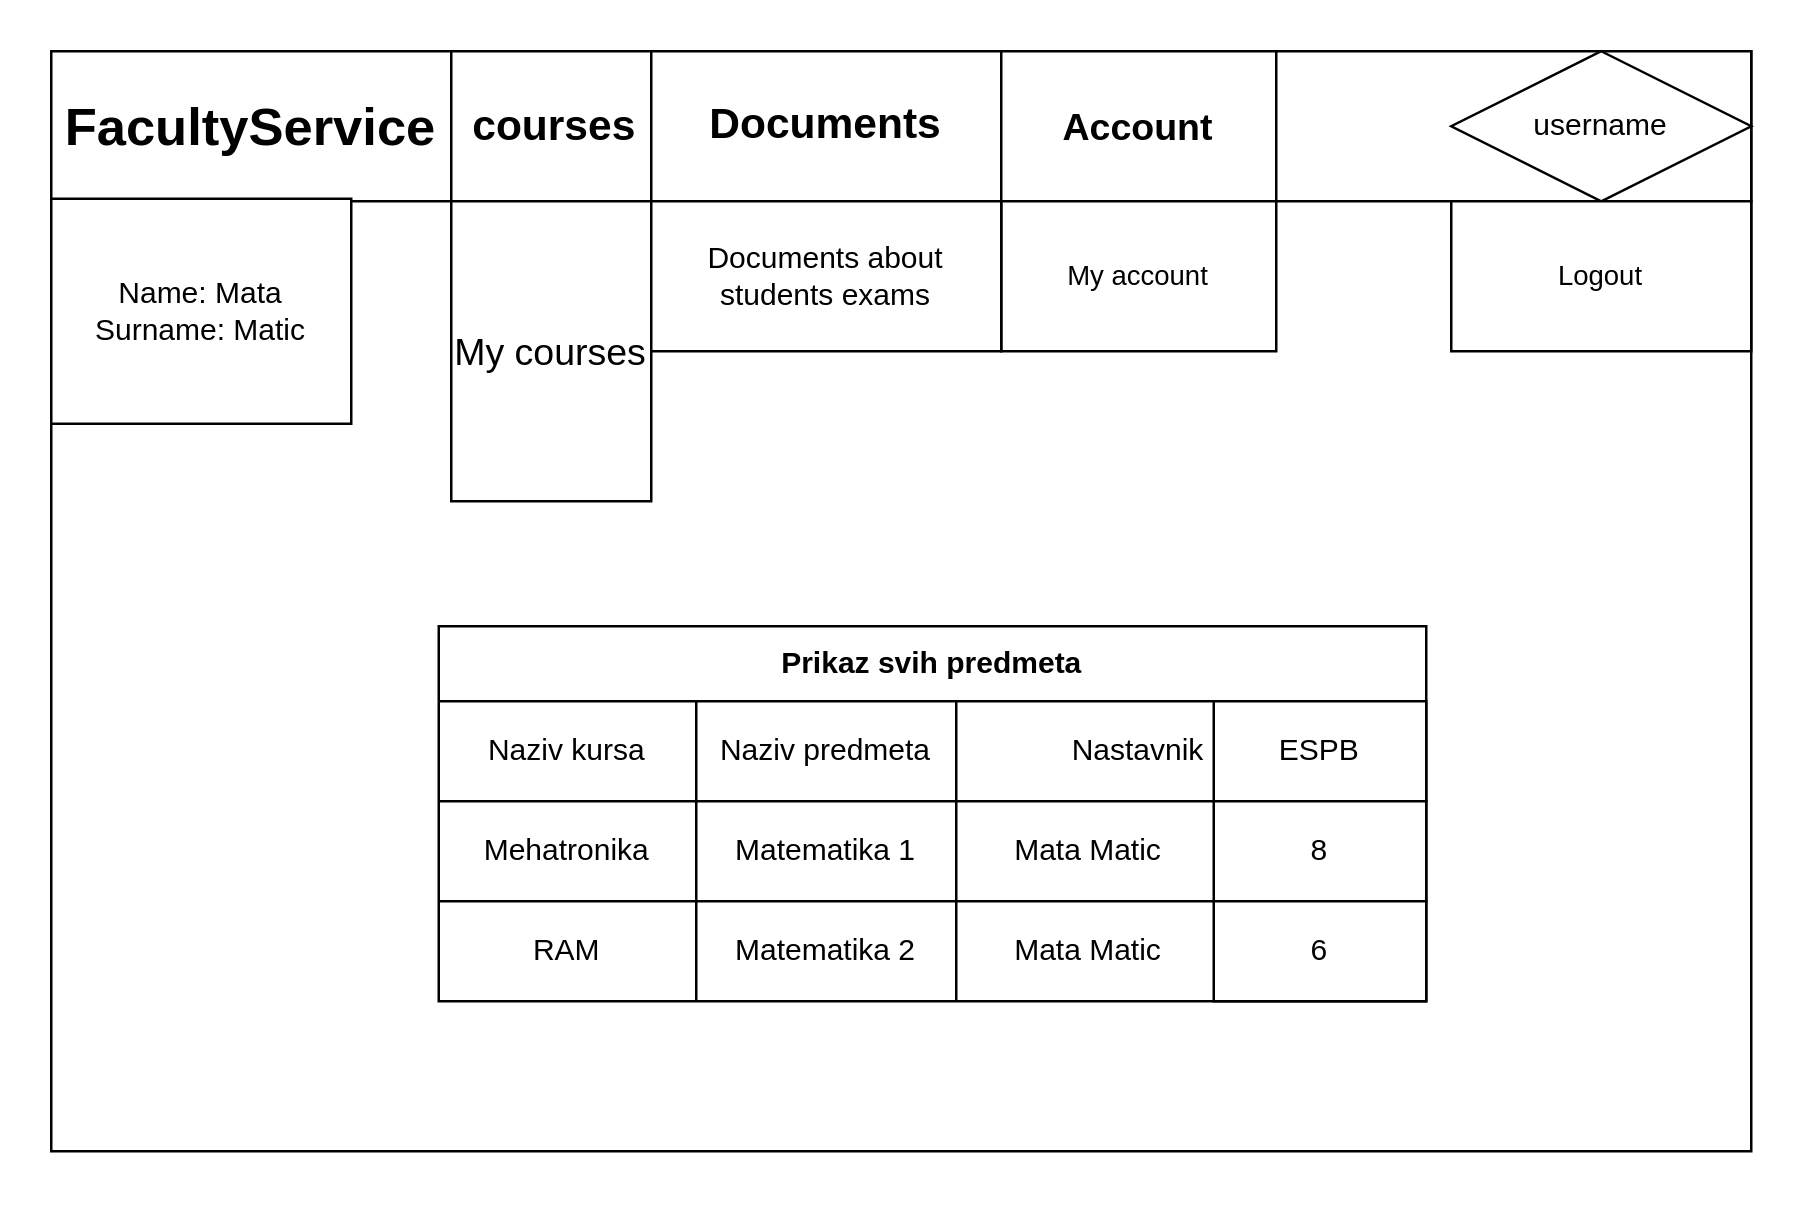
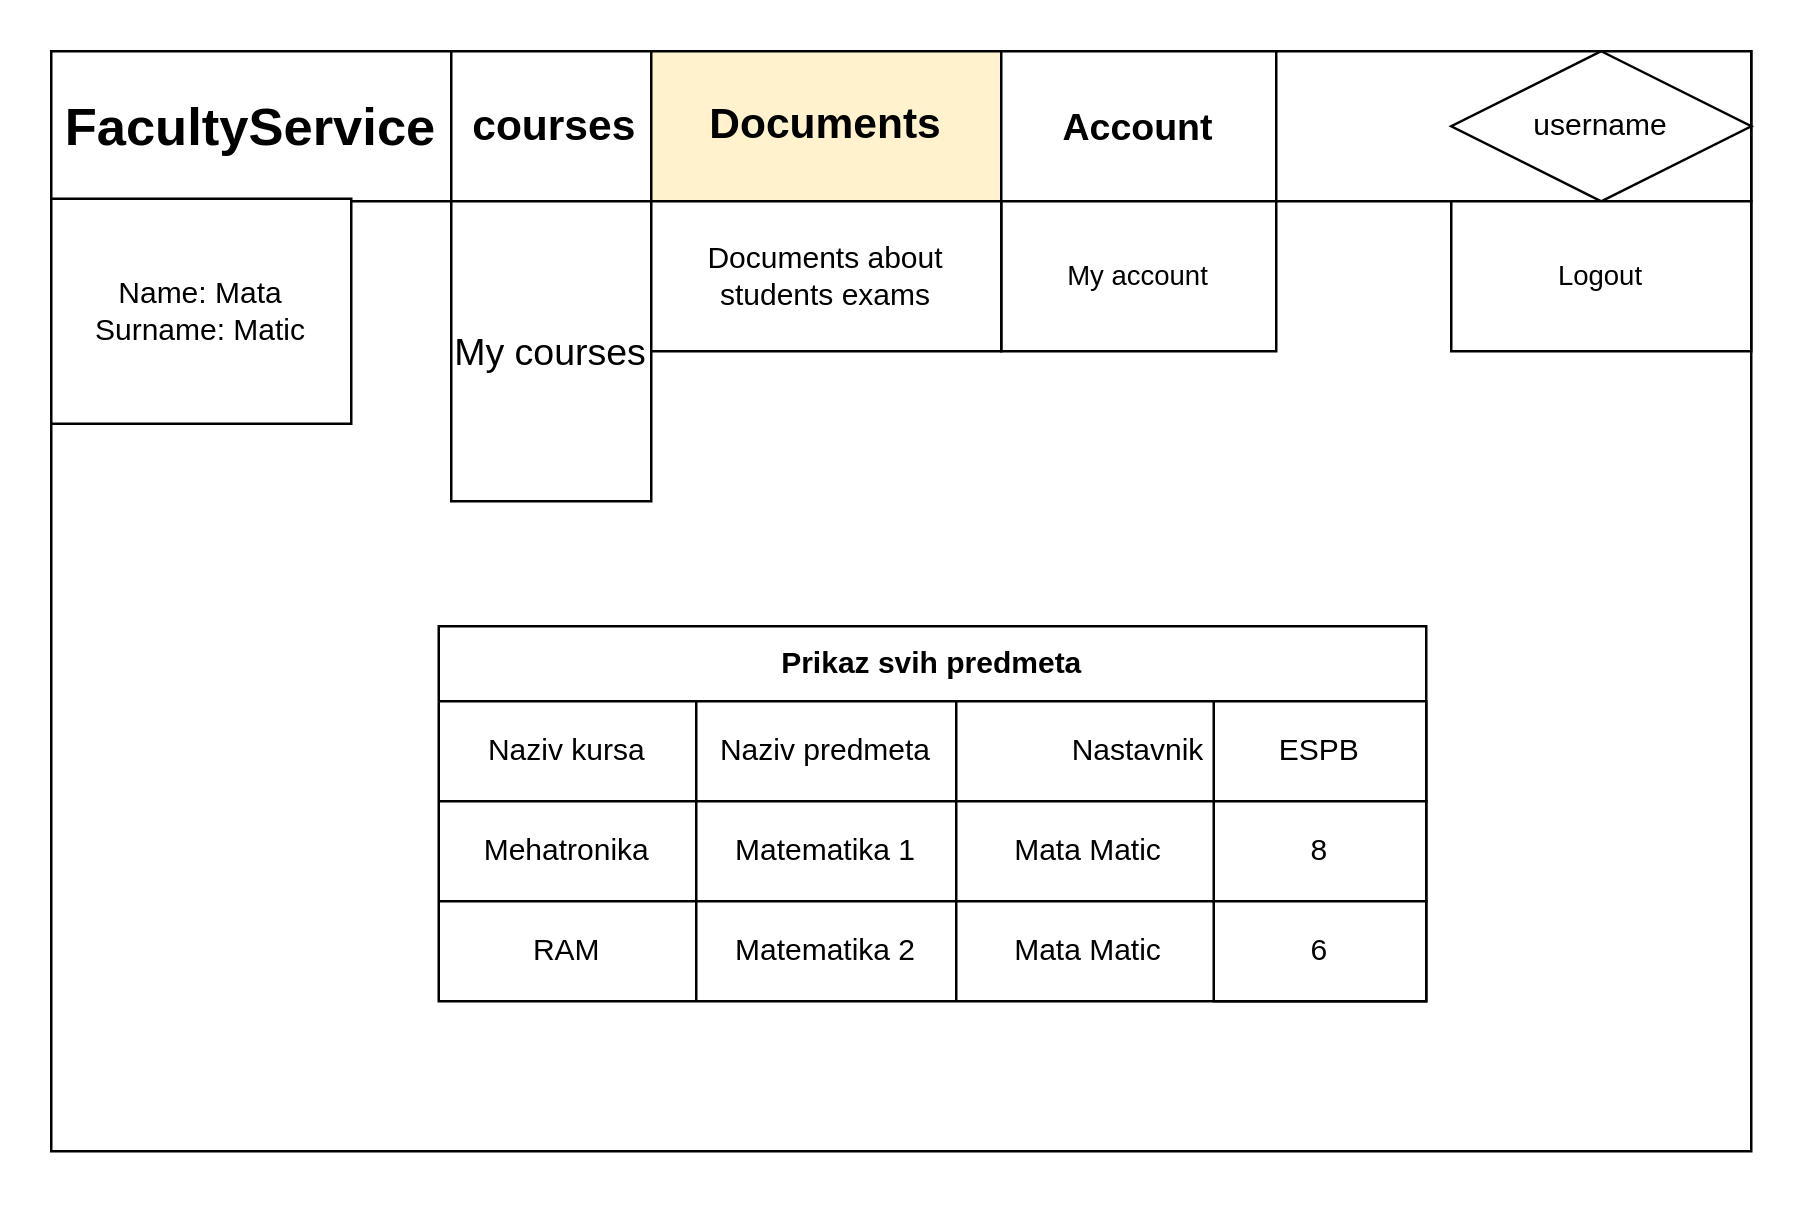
node "Documents": fillcolor #ffffff -> #fff2cc
